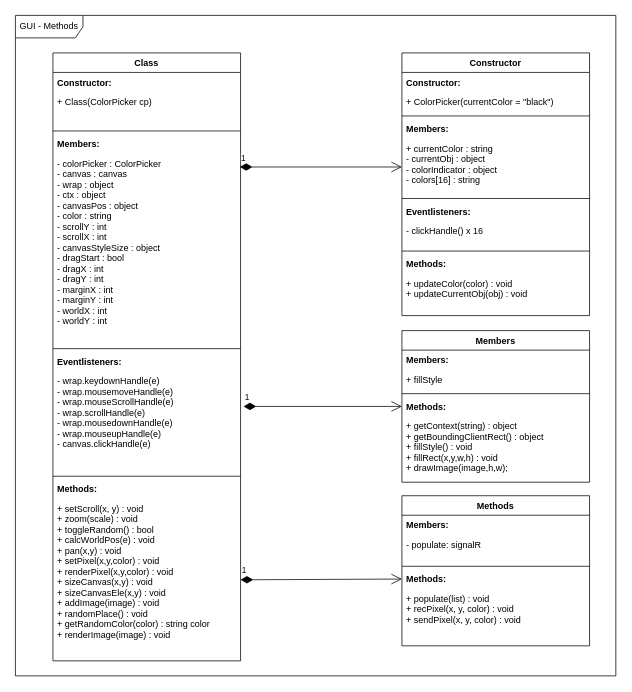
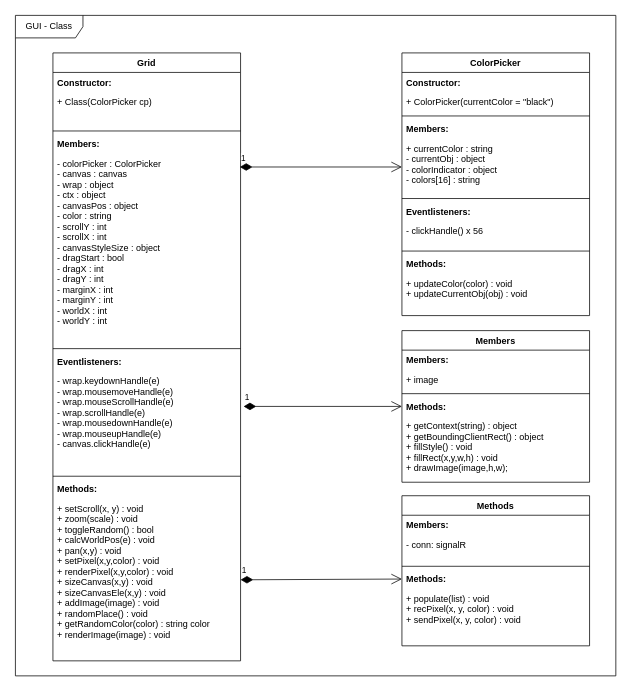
node "GUI - Methods": label "GUI - Methods" -> "GUI - Class"
node "Class": label "Class" -> "Grid"
node "Constructor": label "Constructor" -> "ColorPicker"
node "- clickHandle() x 16": label "- clickHandle() x 16" -> "- clickHandle() x 56"
node "+ fillStyle": label "+ fillStyle" -> "+ image"
node "- populate: signalR": label "- populate: signalR" -> "- conn: signalR"
